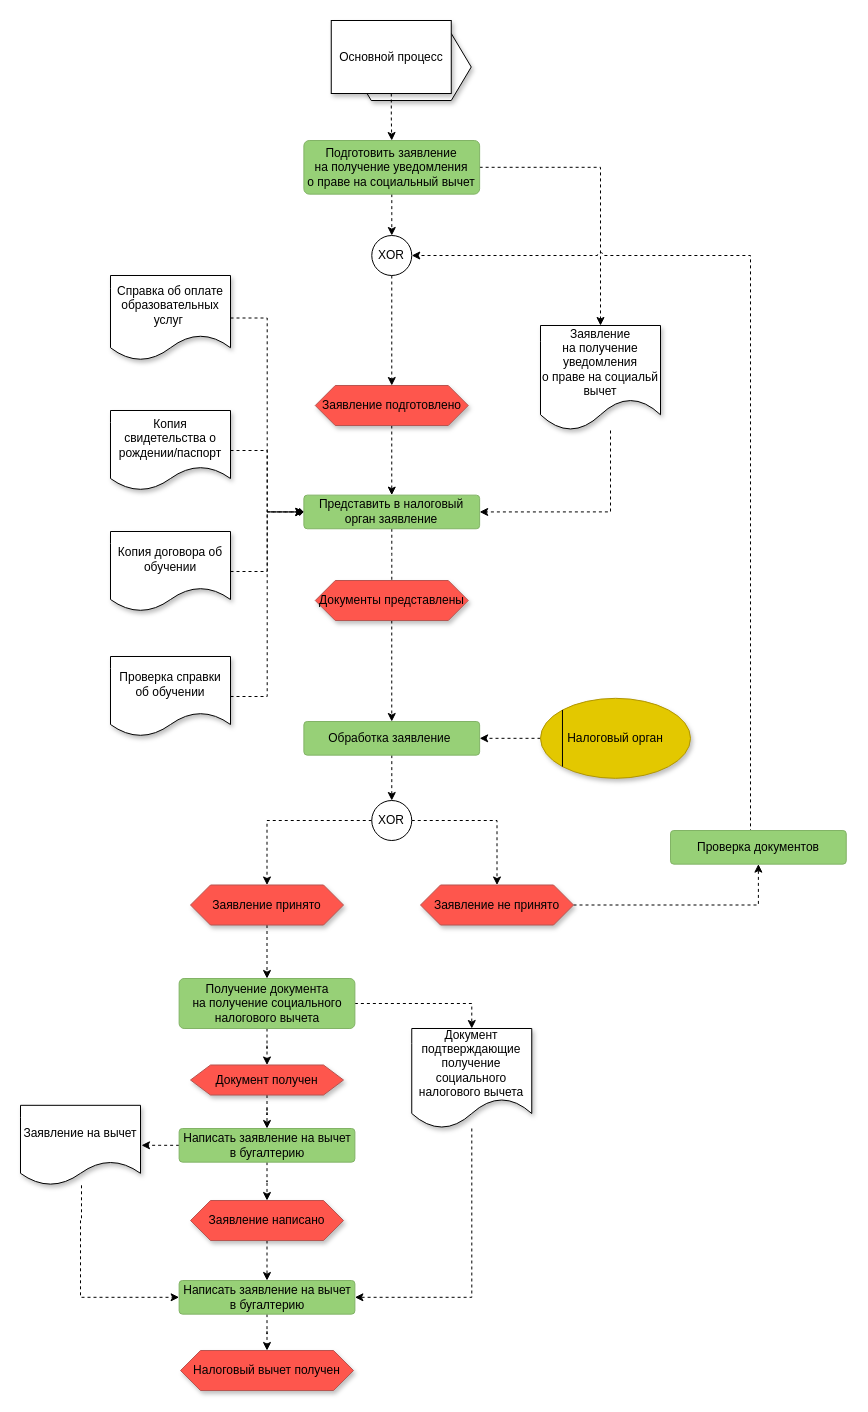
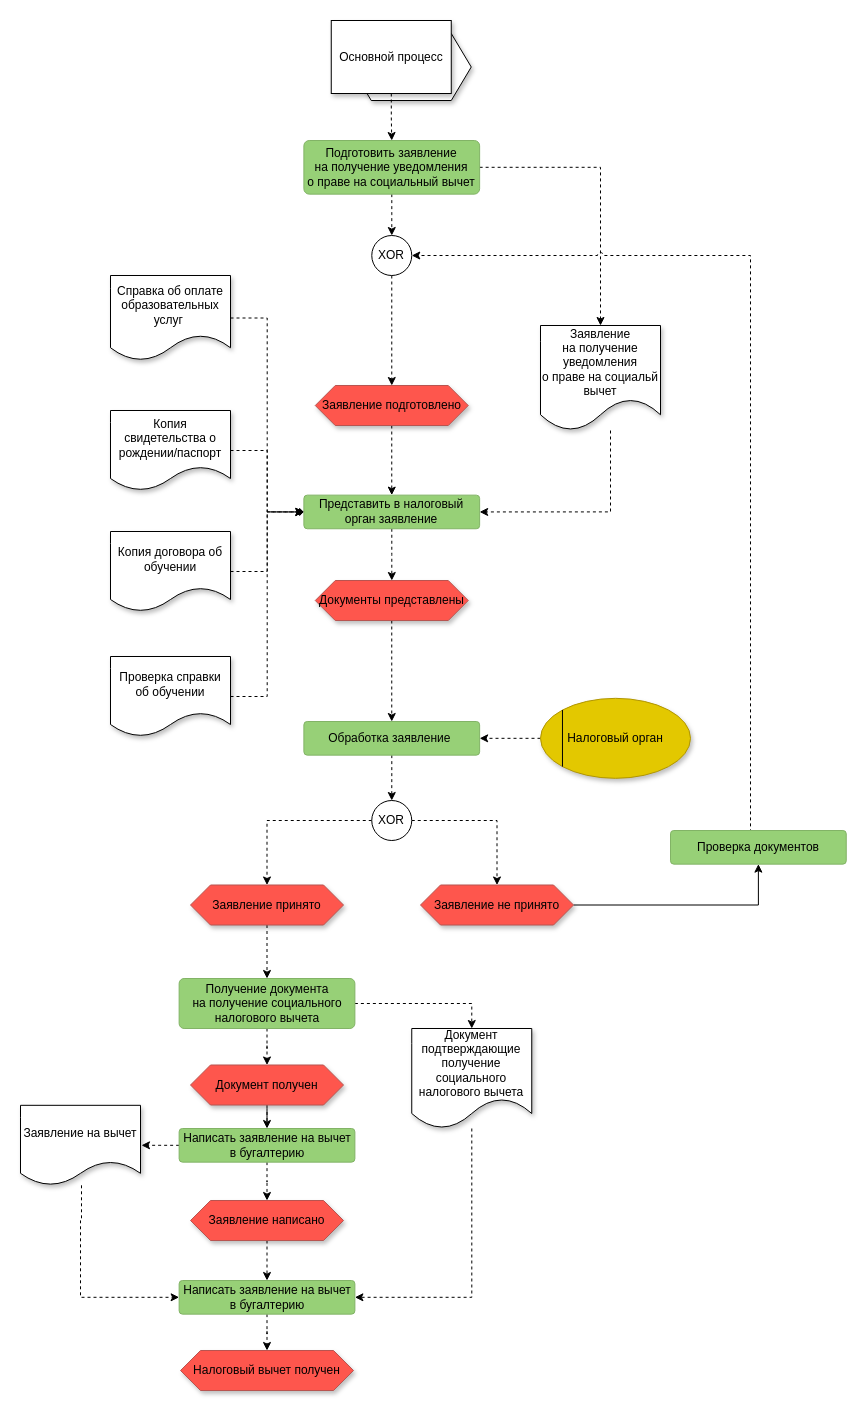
edge "Представить в налоговый орган заявление" -- "Документы представлены": arrowhead none -> classic
edge "Заявление не принято" -> "Проверка документов": style dashed -> solid
node "Документ получен": size 153x30 -> 153x40
